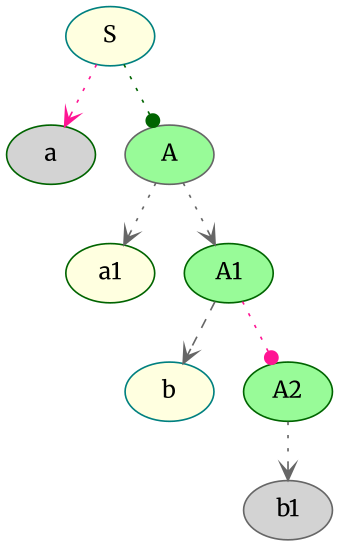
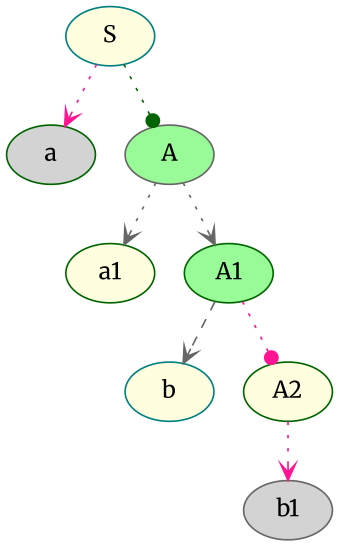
node "A2": fillcolor palegreen -> lightyellow
edge "A2" -> "b1": color gray40 -> deeppink
